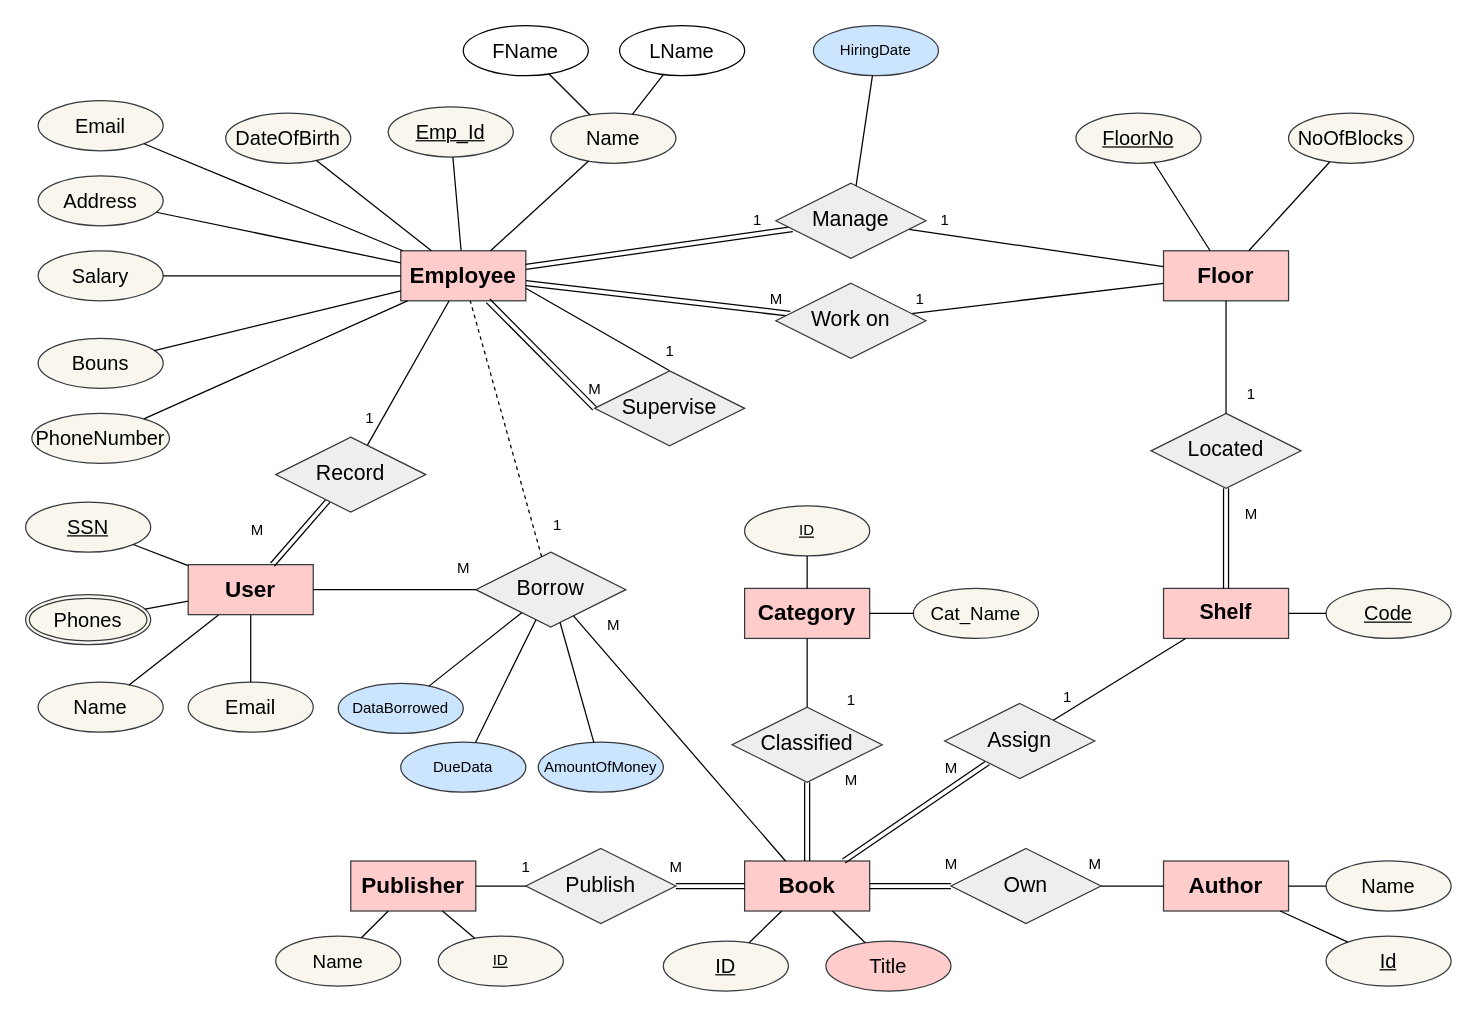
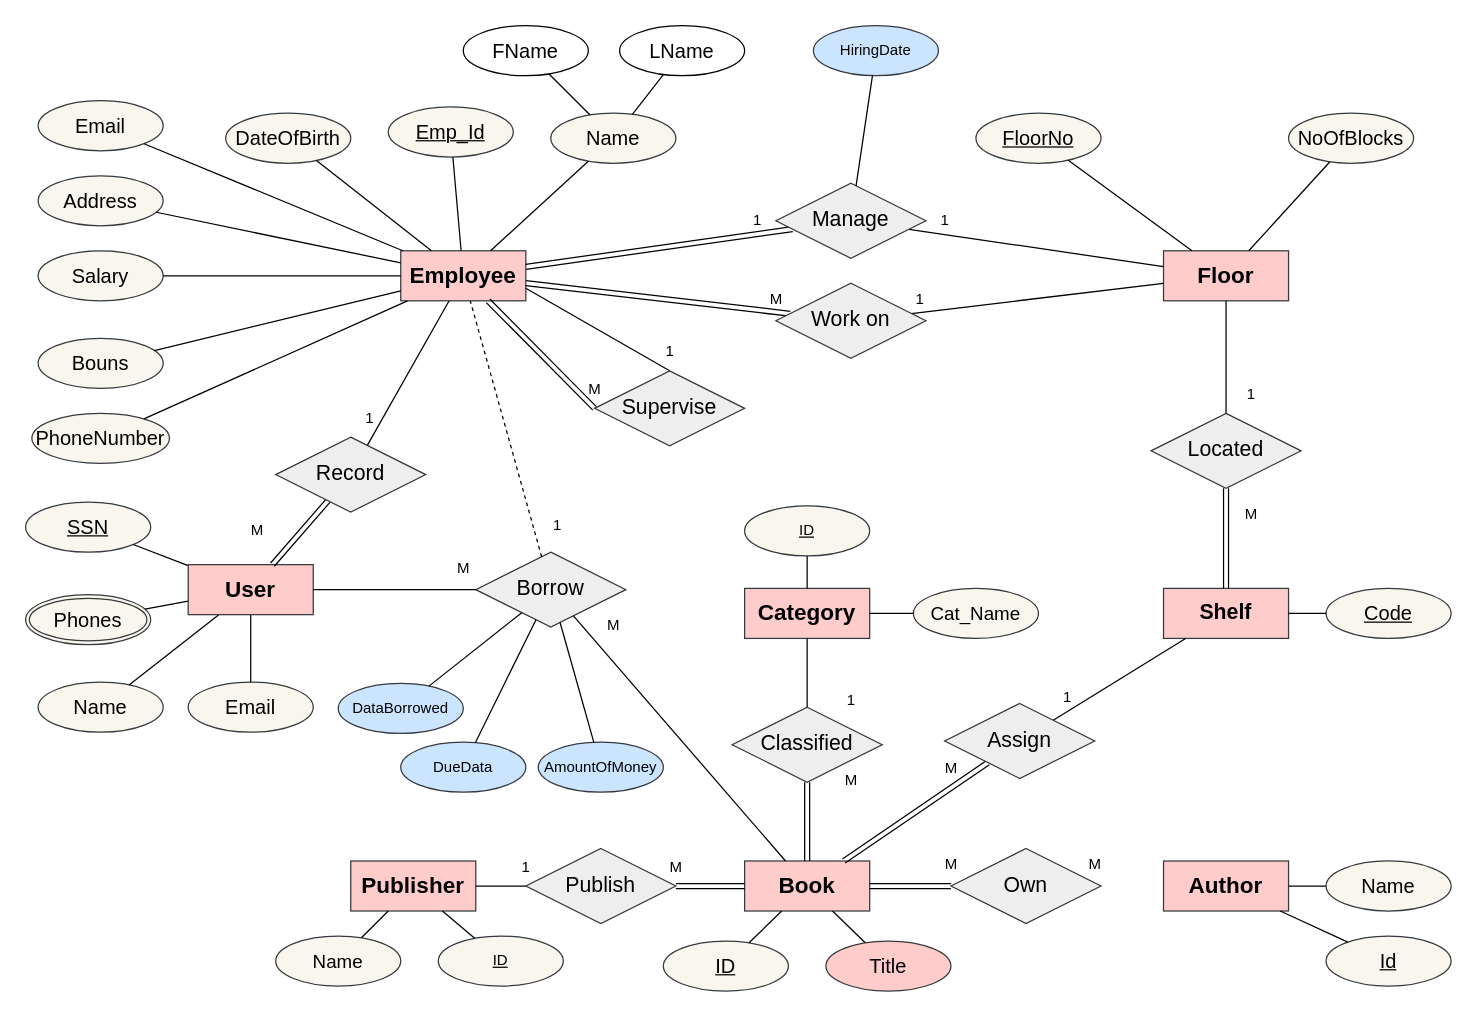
node "FloorNo": moved (1138, 138) -> (1038, 138)
edge "Own" -- "Author": removed
